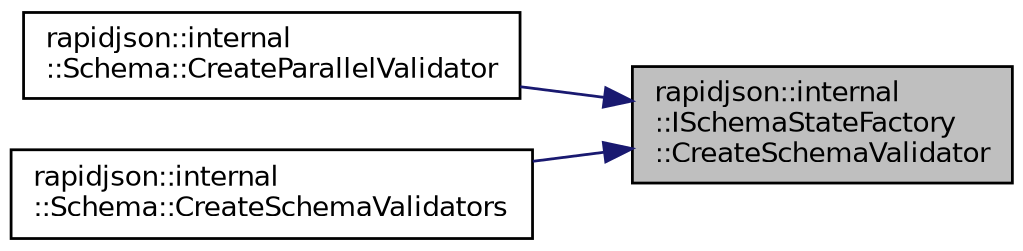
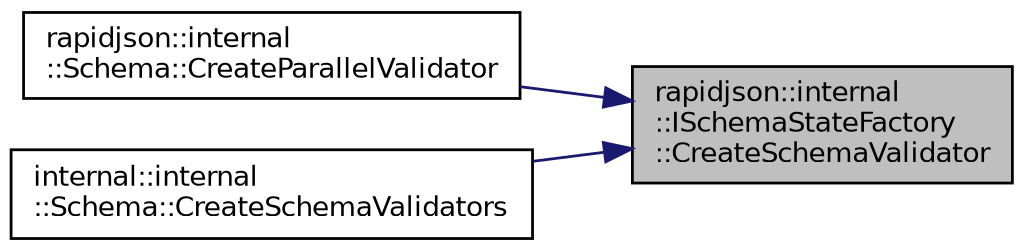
node "rapidjson::internal ::Schema::CreateSchemaValidators": label "rapidjson::internal ::Schema::CreateSchemaValidators" -> "internal::internal ::Schema::CreateSchemaValidators"
